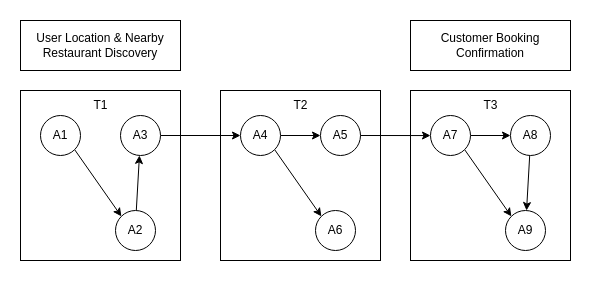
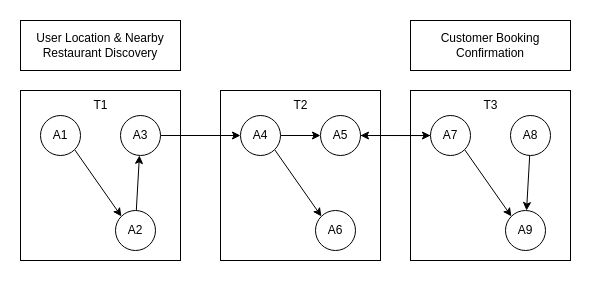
edge "A7" -> "A8": now "A7" -> "A5"
